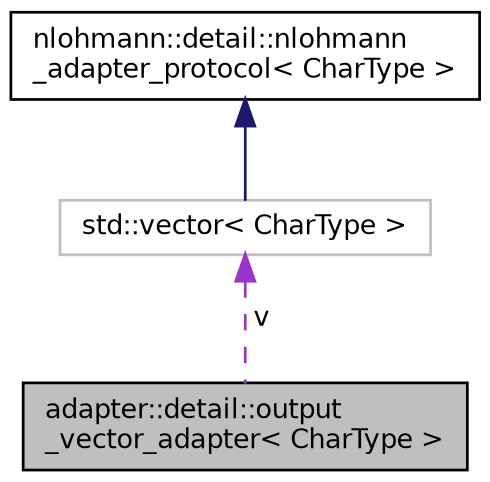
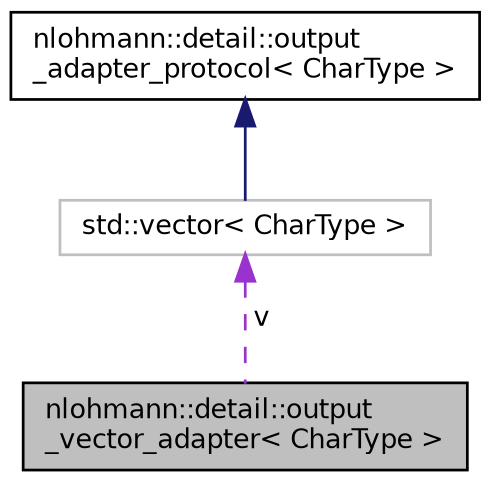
node "nlohmann::detail::nlohmann _adapter_protocol< CharType >": label "nlohmann::detail::nlohmann _adapter_protocol< CharType >" -> "nlohmann::detail::output _adapter_protocol< CharType >"
node "adapter::detail::output _vector_adapter< CharType >": label "adapter::detail::output _vector_adapter< CharType >" -> "nlohmann::detail::output _vector_adapter< CharType >"
